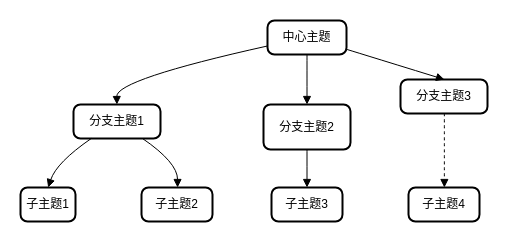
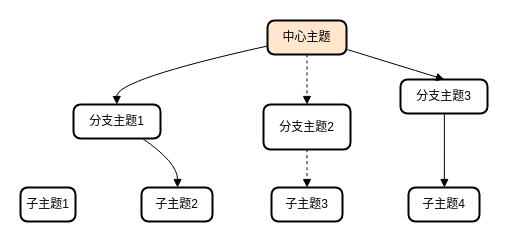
node "中心主题": fillcolor #ffffff -> #ffe6cc
edge "中心主题" -> "分支主题2": style solid -> dashed
edge "分支主题3" -> "子主题4": style dashed -> solid
edge "分支主题1" -> "子主题1": removed
edge "分支主题2" -> "子主题3": style solid -> dashed
